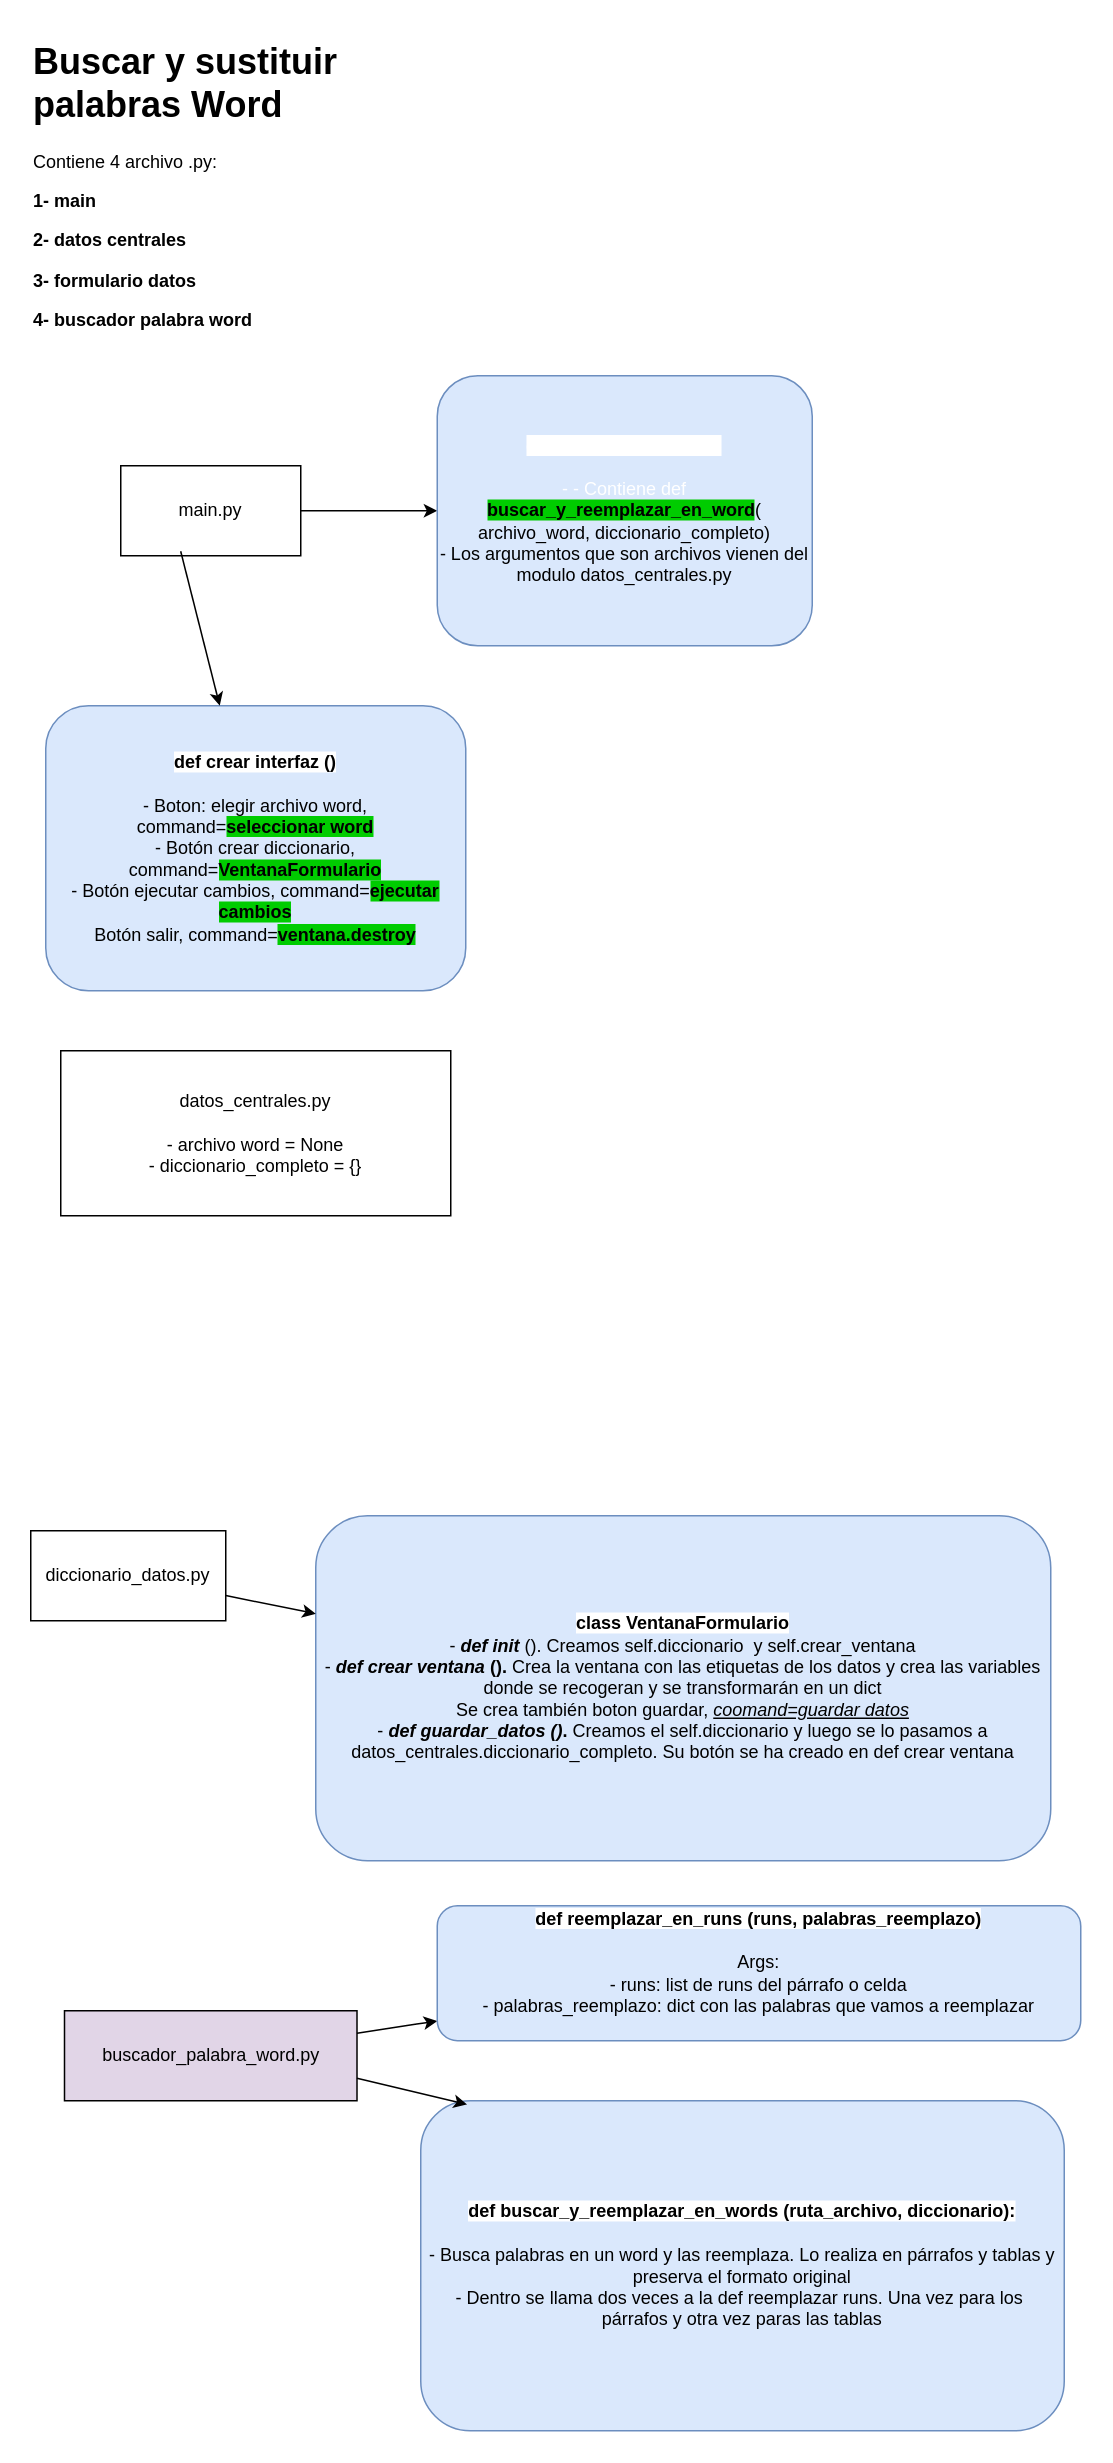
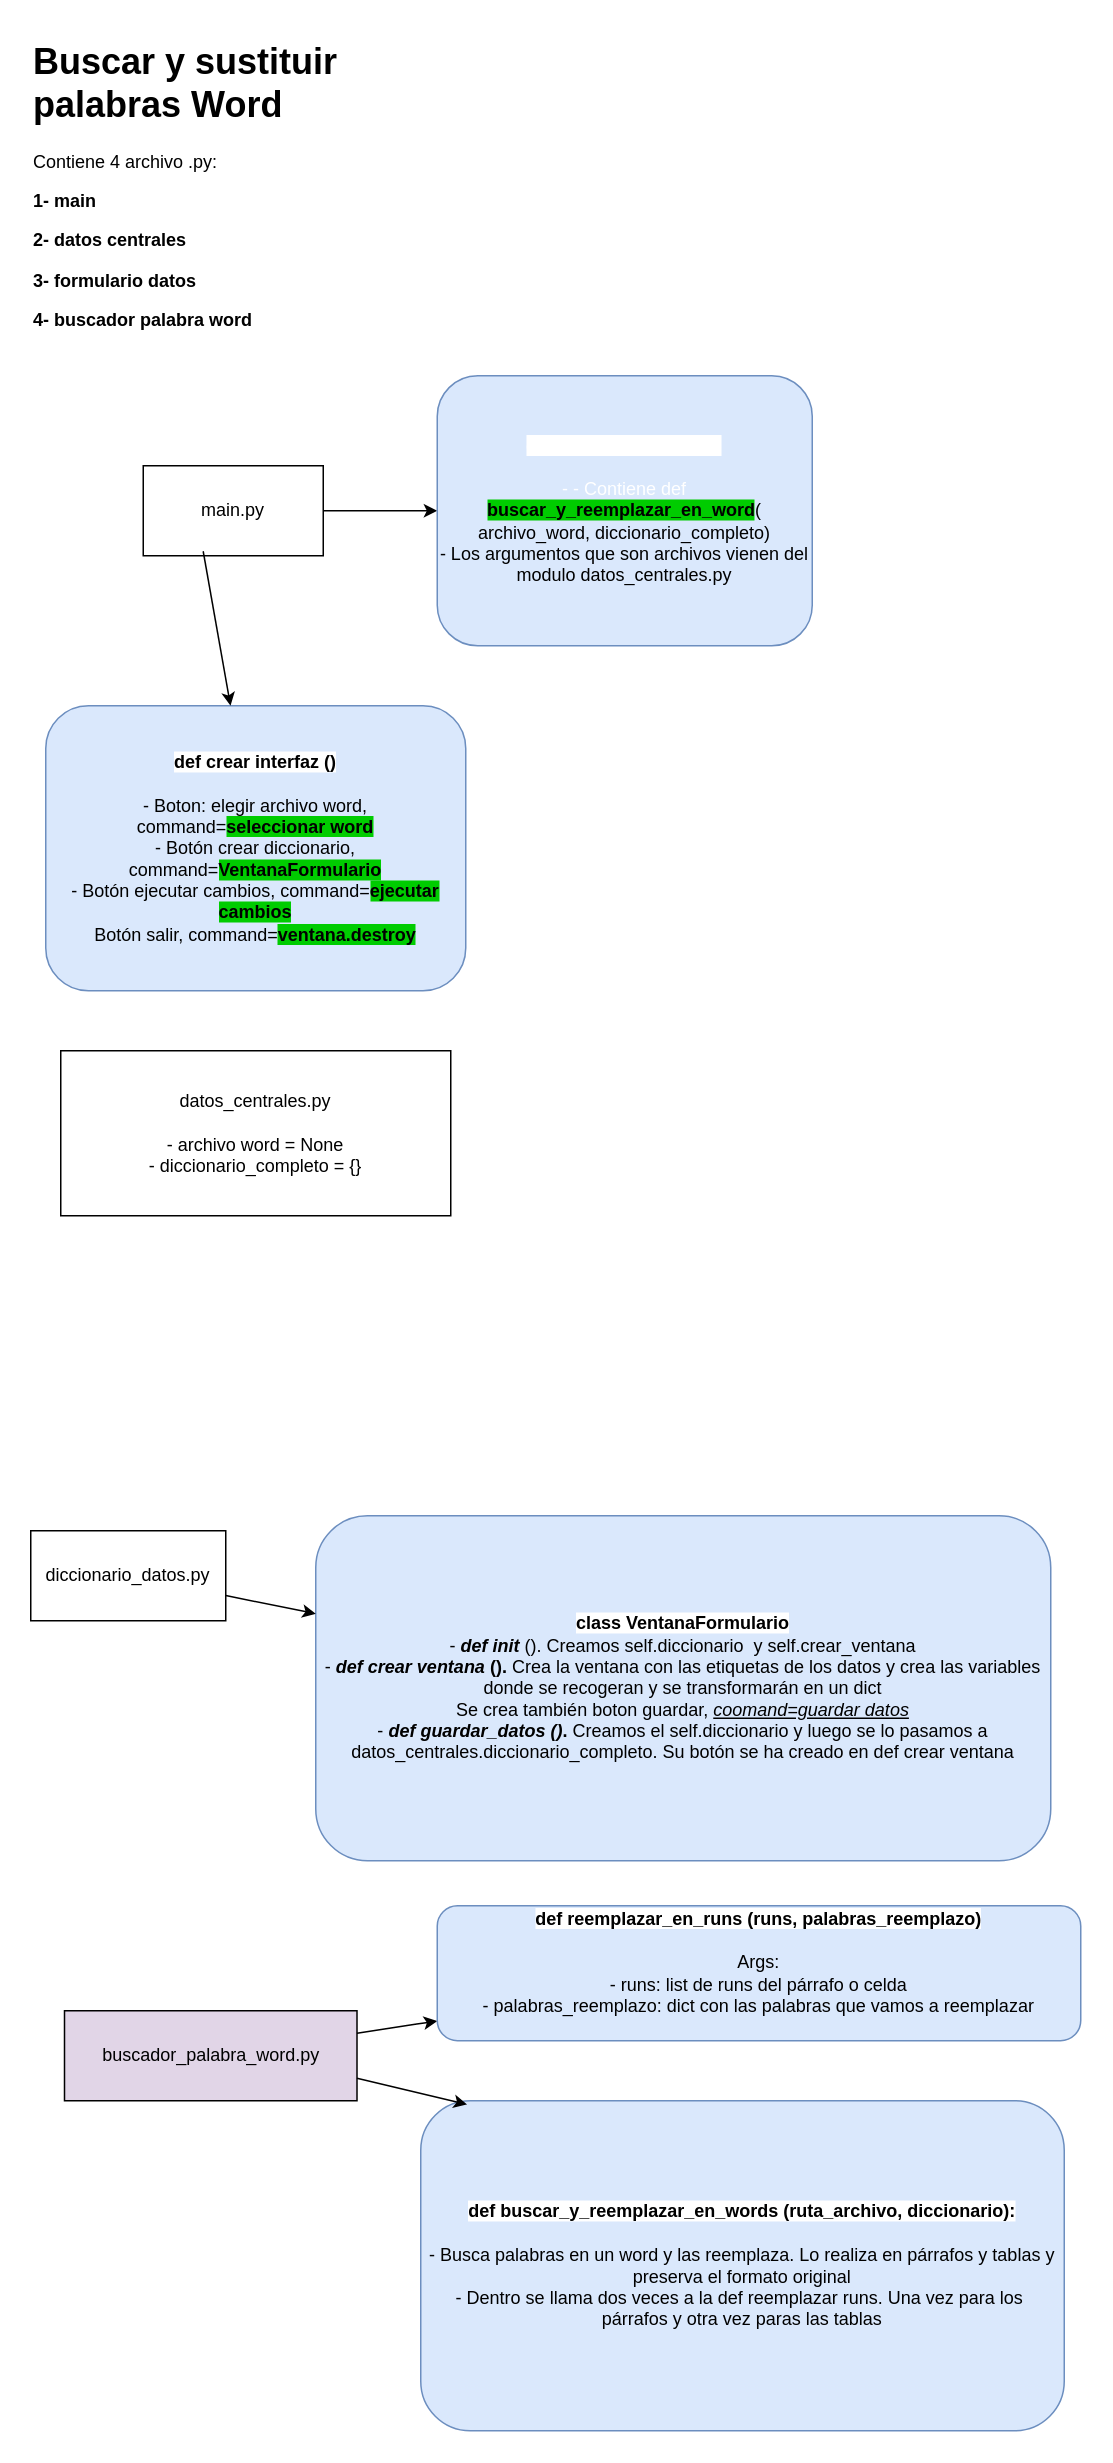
node "main.py": moved (211, 511) -> (233, 511)
